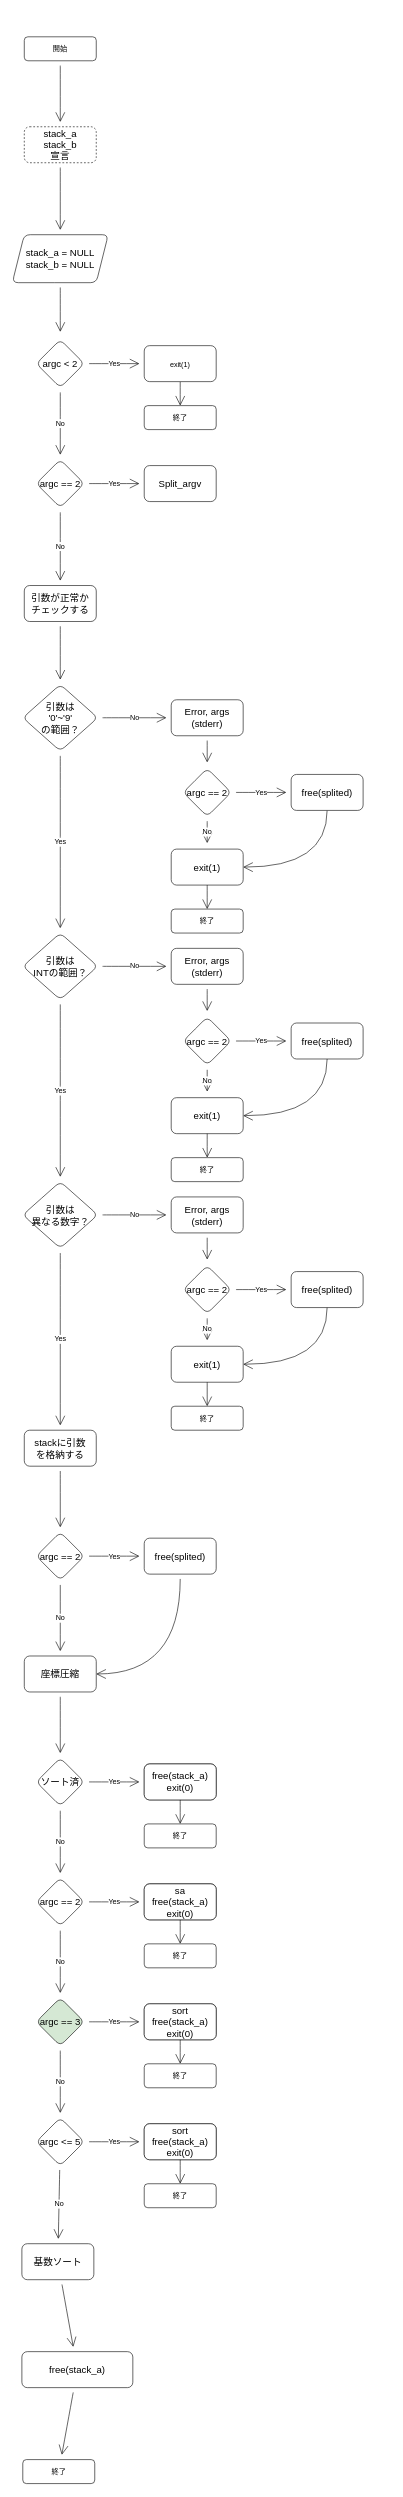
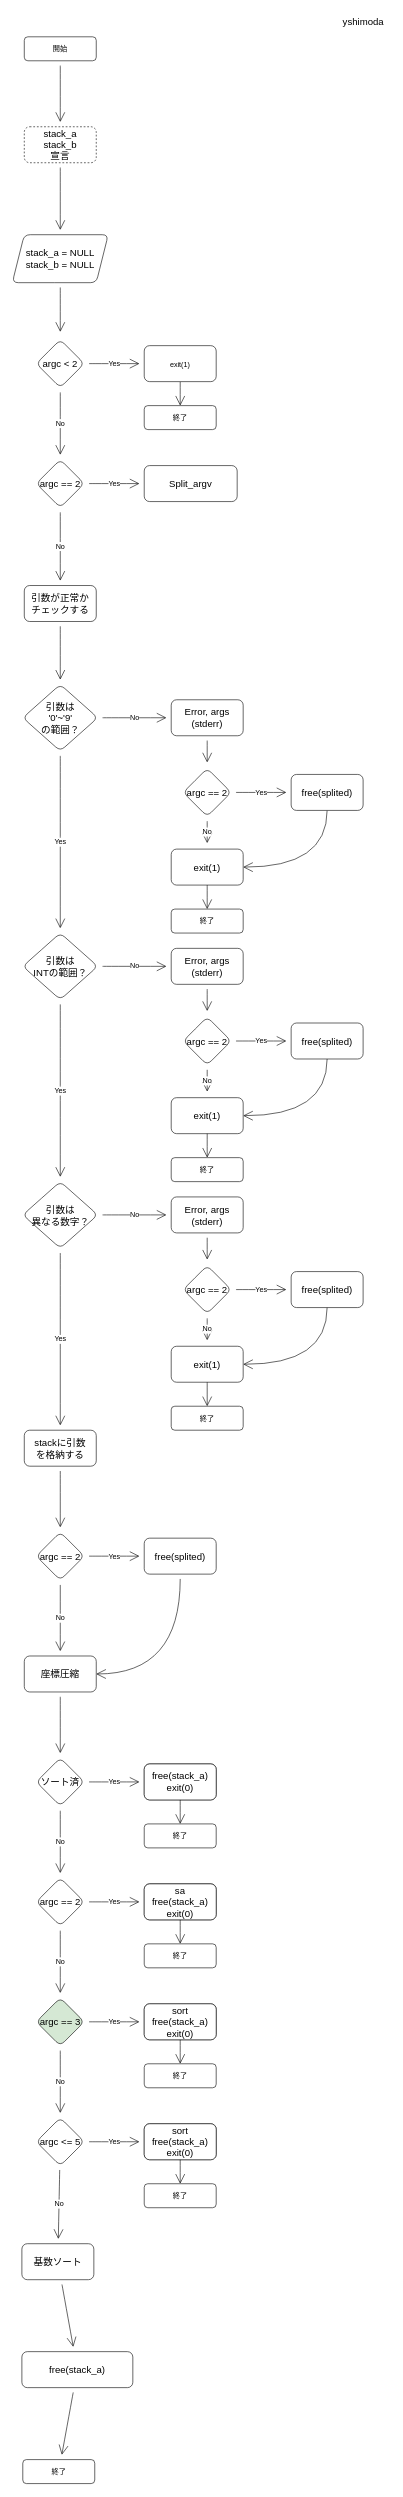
node "yshimoda": added
node "Split_argv": size 72x36 -> 93x36
